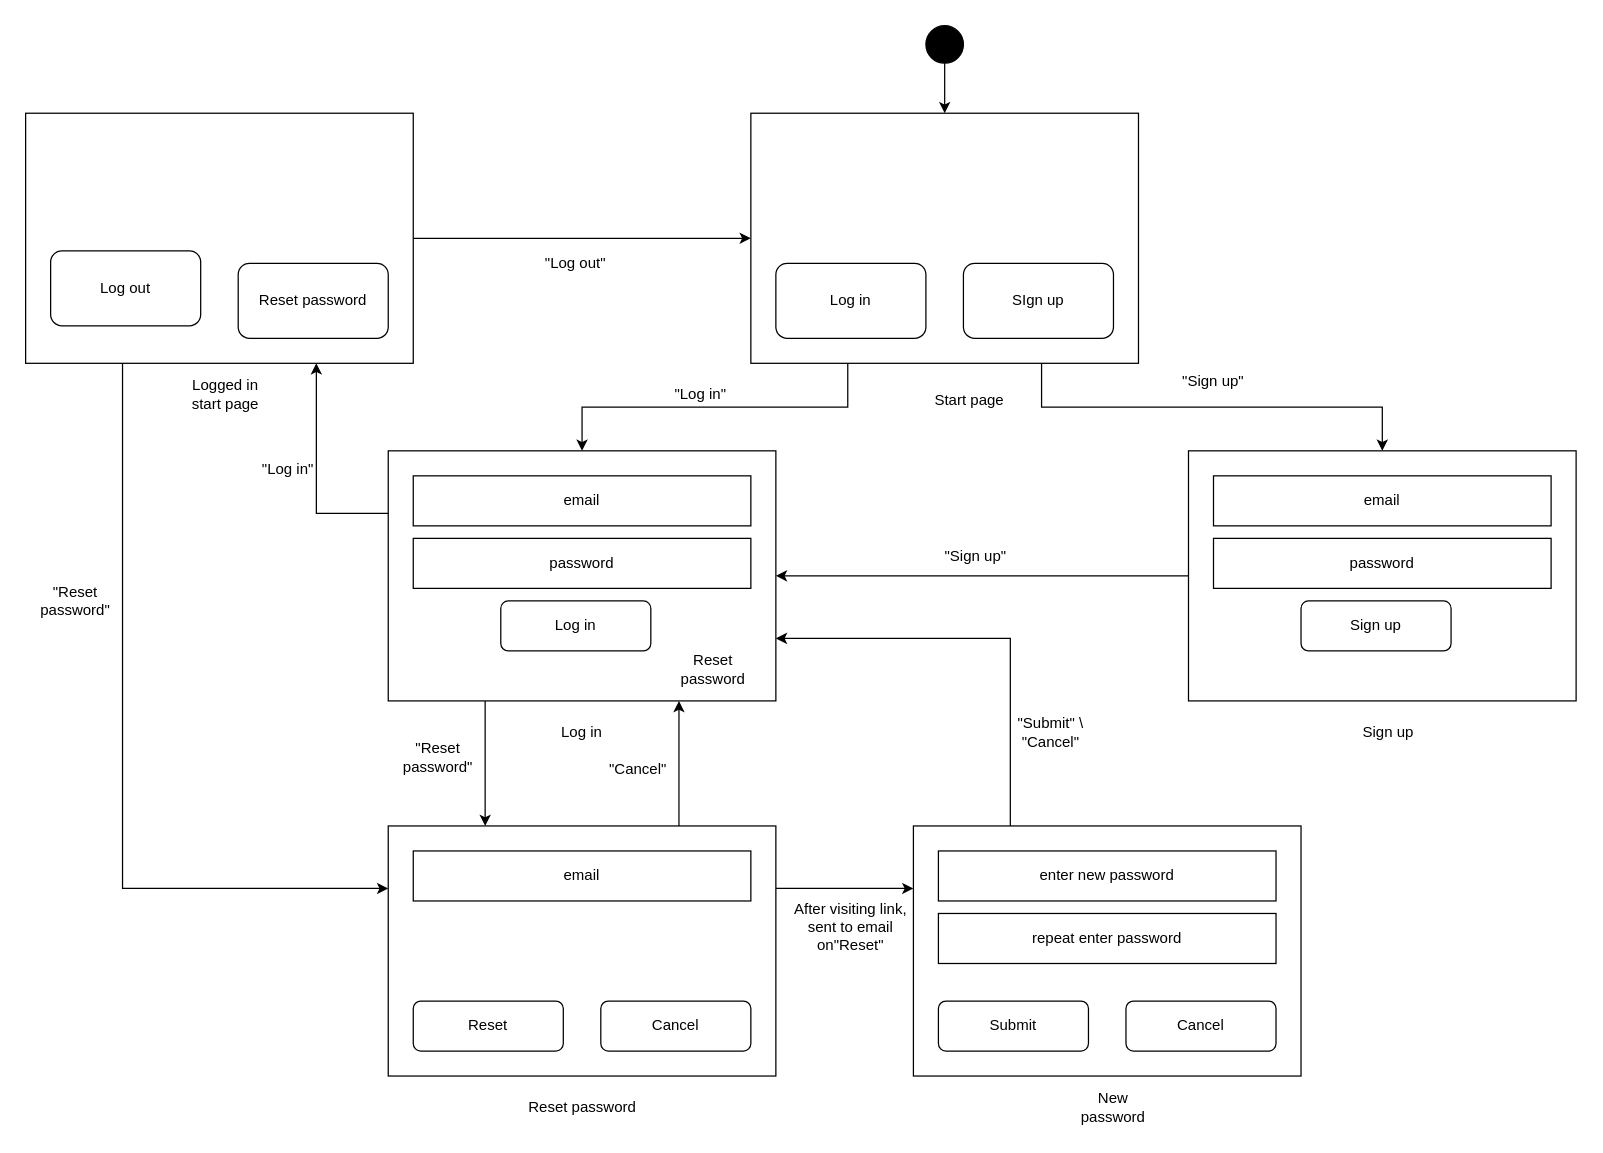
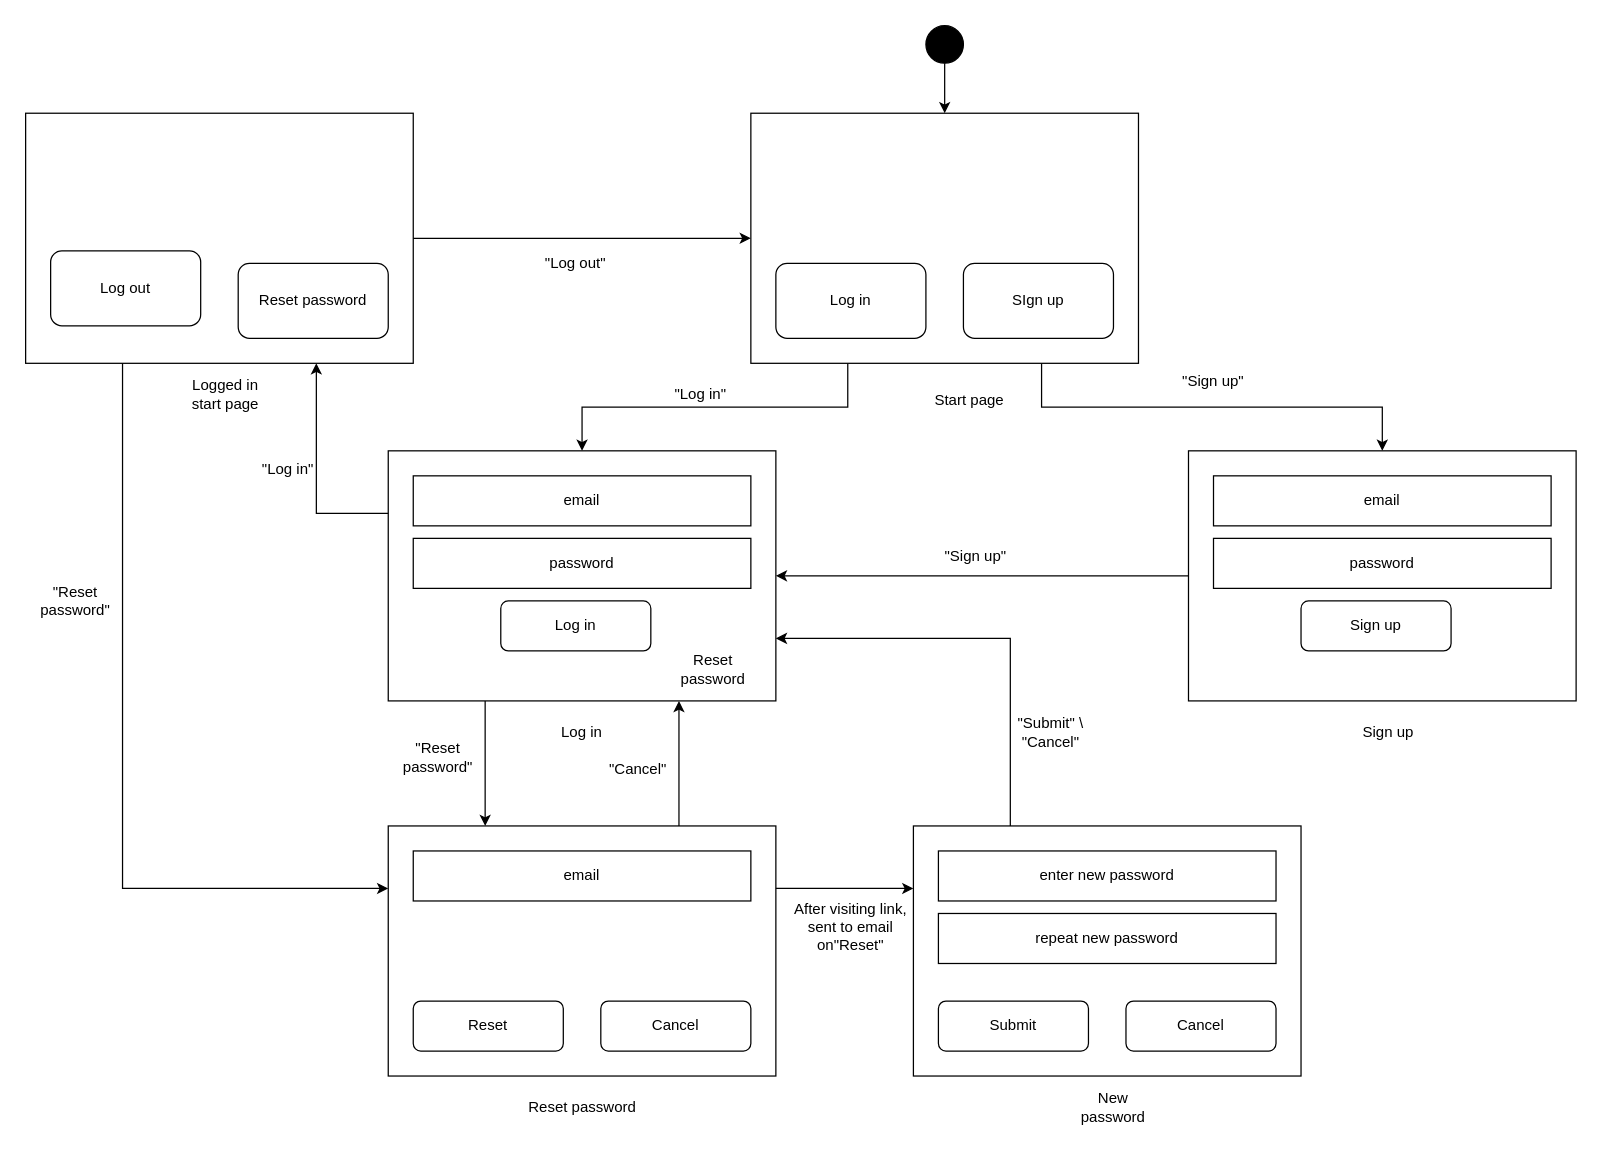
node "repeat enter password": label "repeat enter password" -> "repeat new password"
